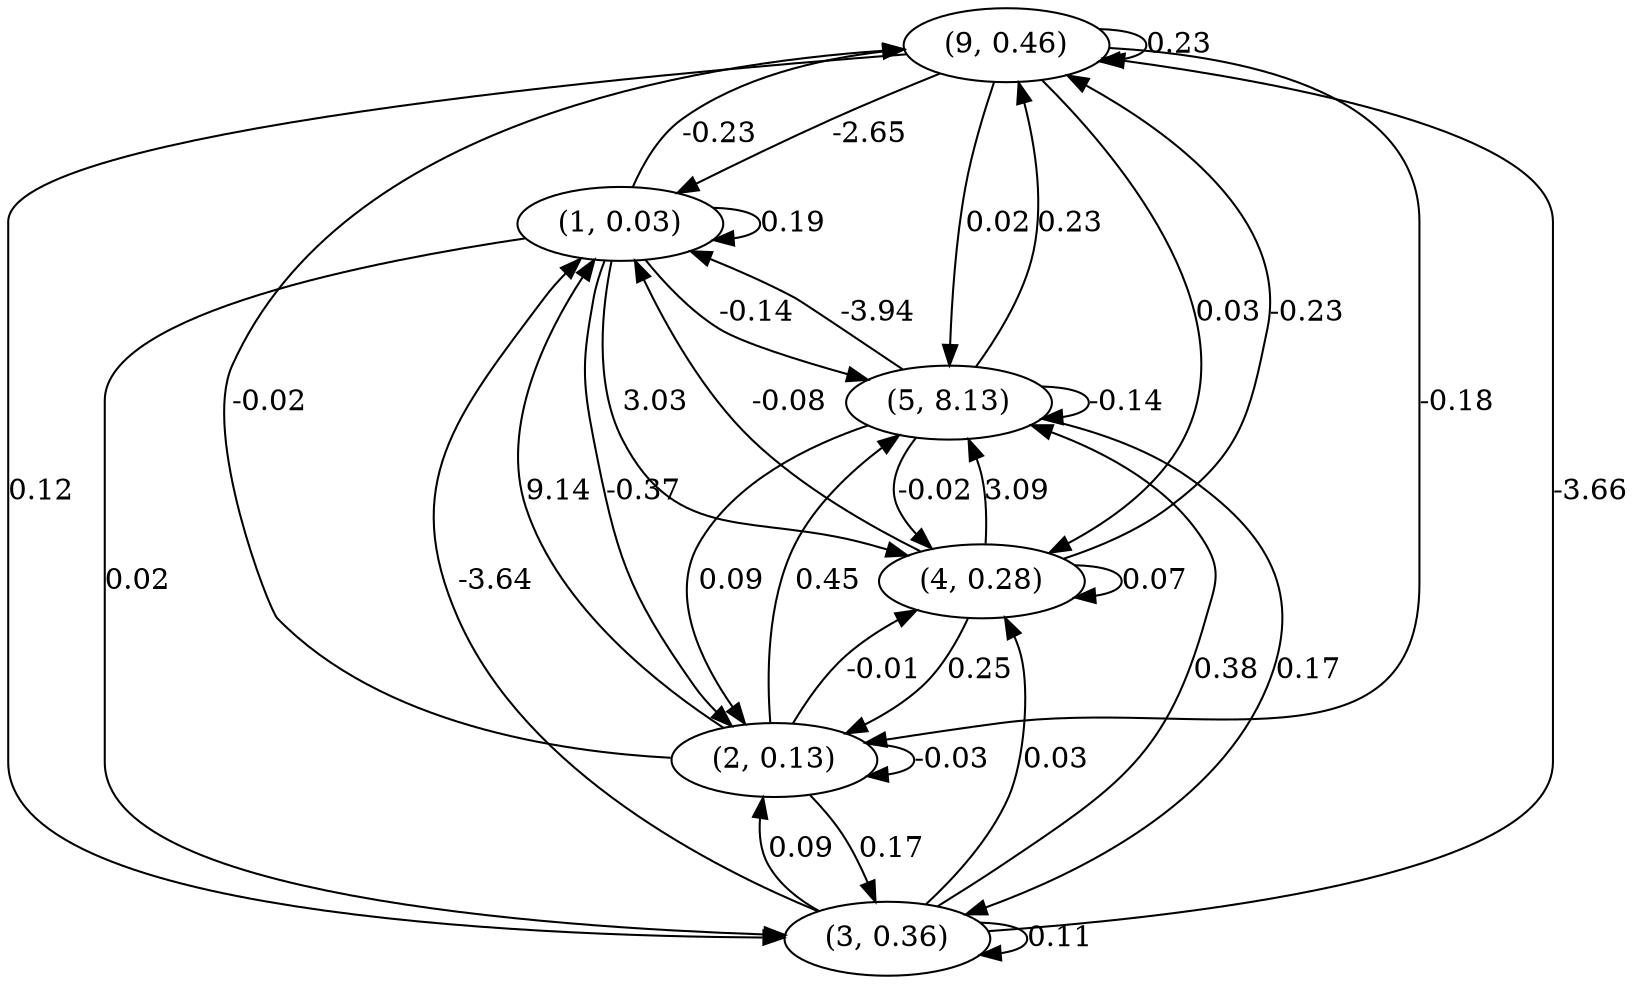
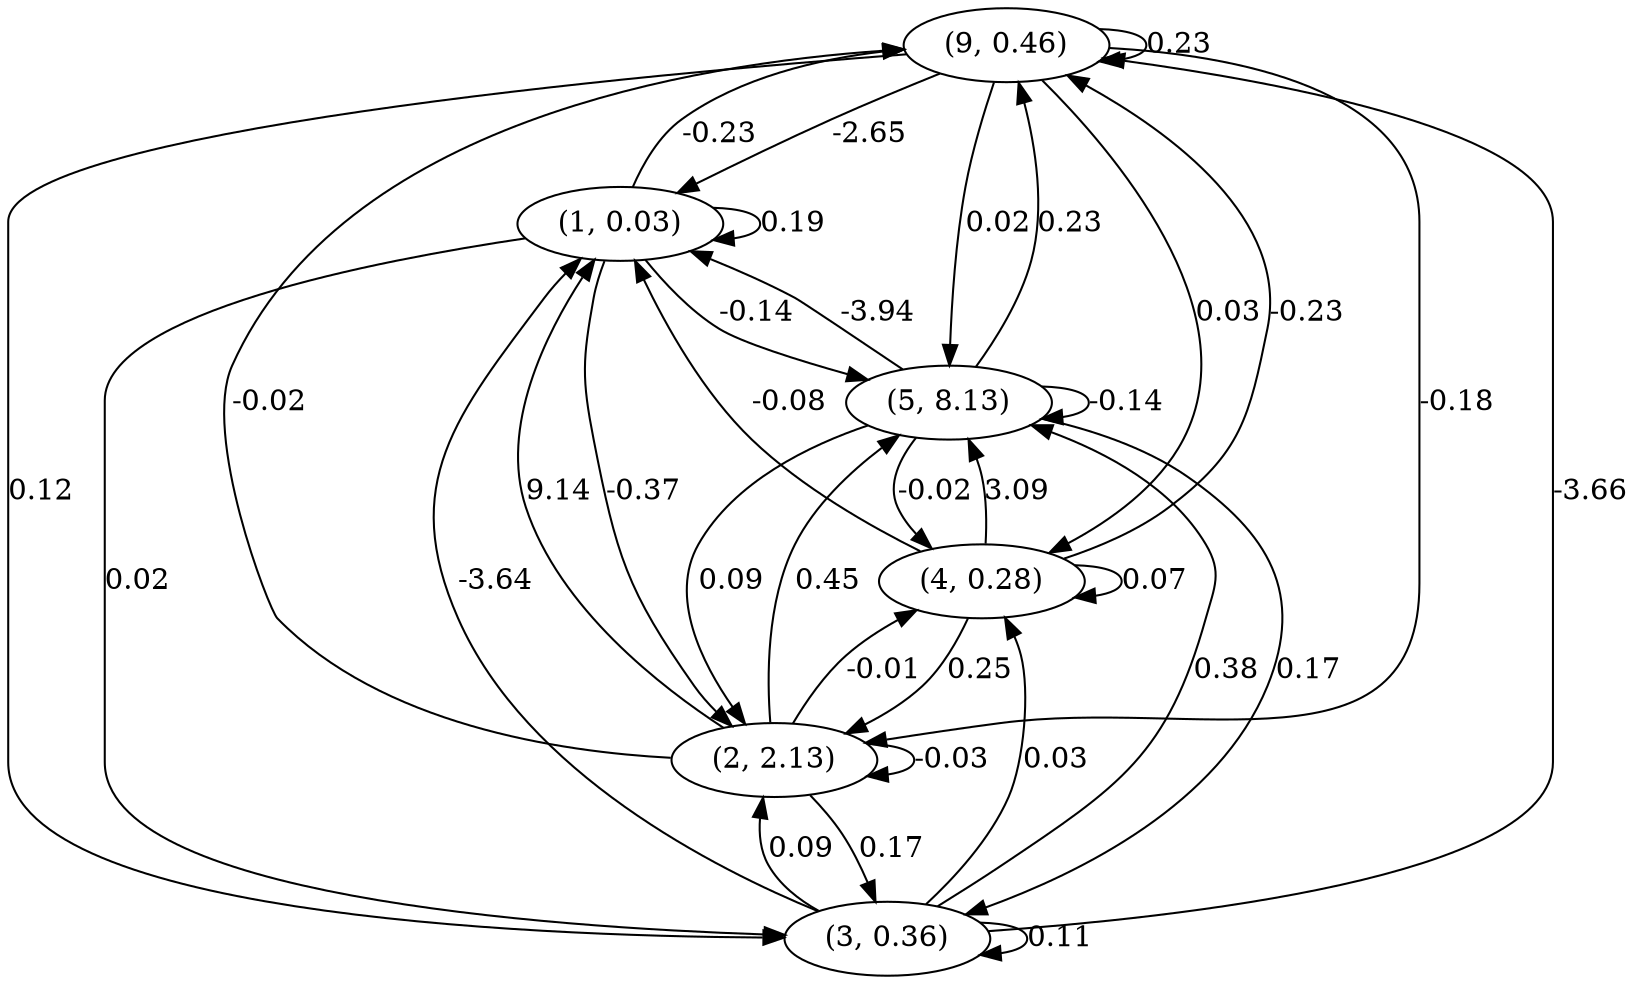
edge "(1, 0.03)" -> "(4, 0.28)": removed, label "3.03"
node "(2, 0.13)": label "(2, 0.13)" -> "(2, 2.13)"
